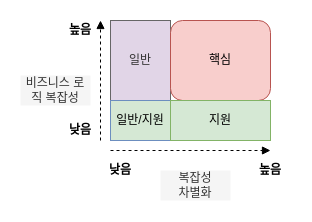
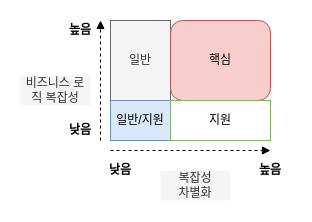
node "일반": fillcolor #e1d5e7 -> #f5f5f5
node "일반/지원": fillcolor #d5e8d4 -> #dae8fc
node "지원": fillcolor #d5e8d4 -> #ffffff
